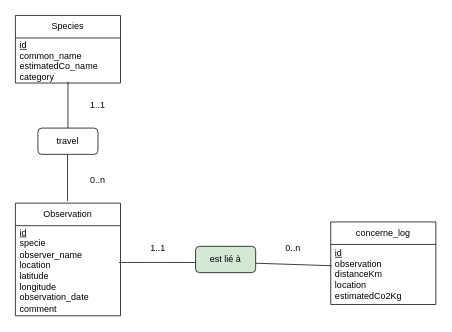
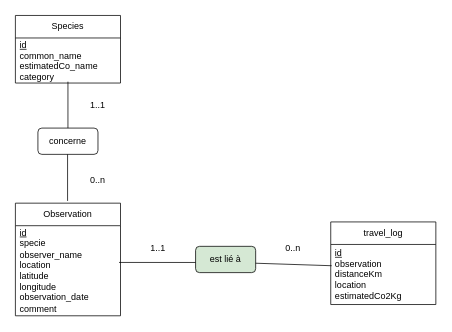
node "travel": label "travel" -> "concerne"
node "concerne_log": label "concerne_log" -> "travel_log"
